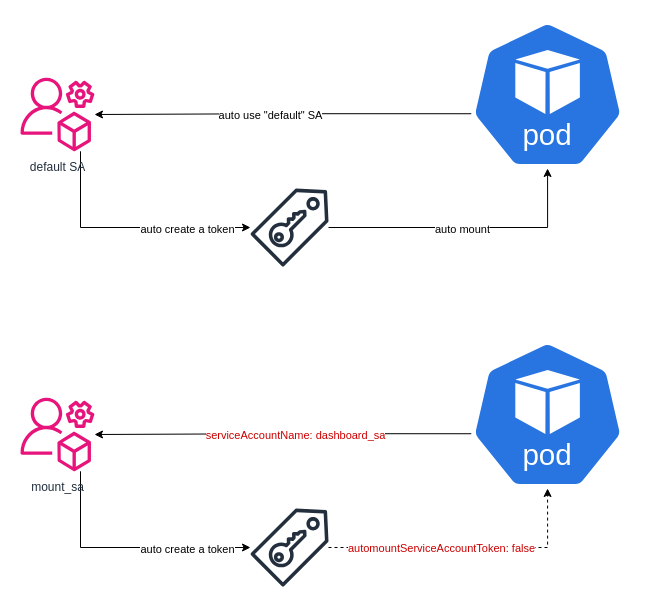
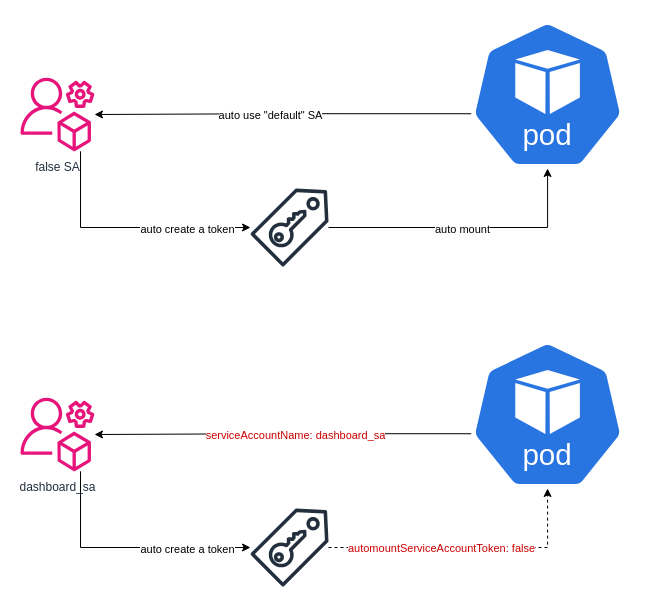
node "default SA": label "default SA" -> "false SA"
node "mount_sa": label "mount_sa" -> "dashboard_sa"
